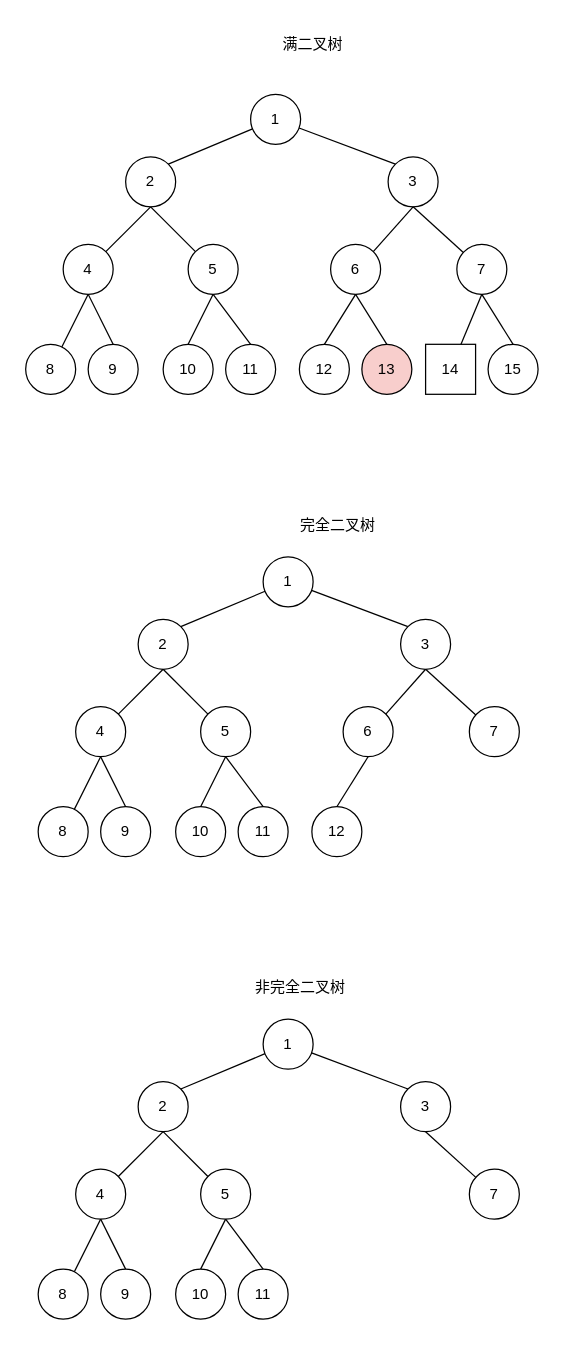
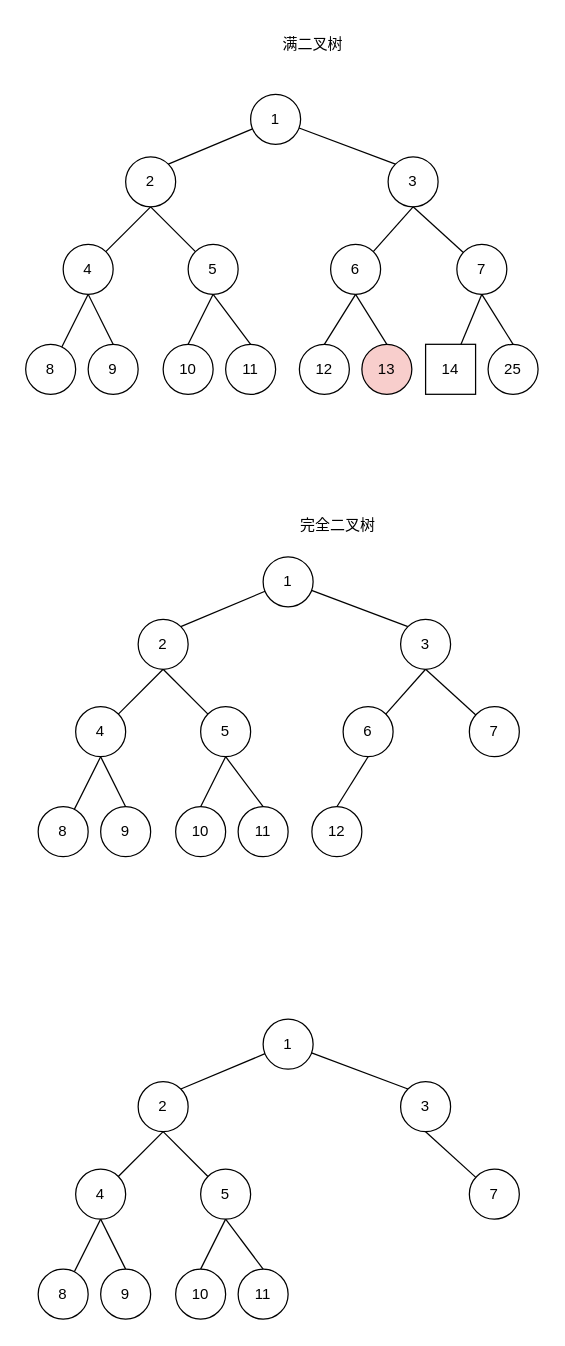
node "15": label "15" -> "25"
node "非完全二叉树": removed
